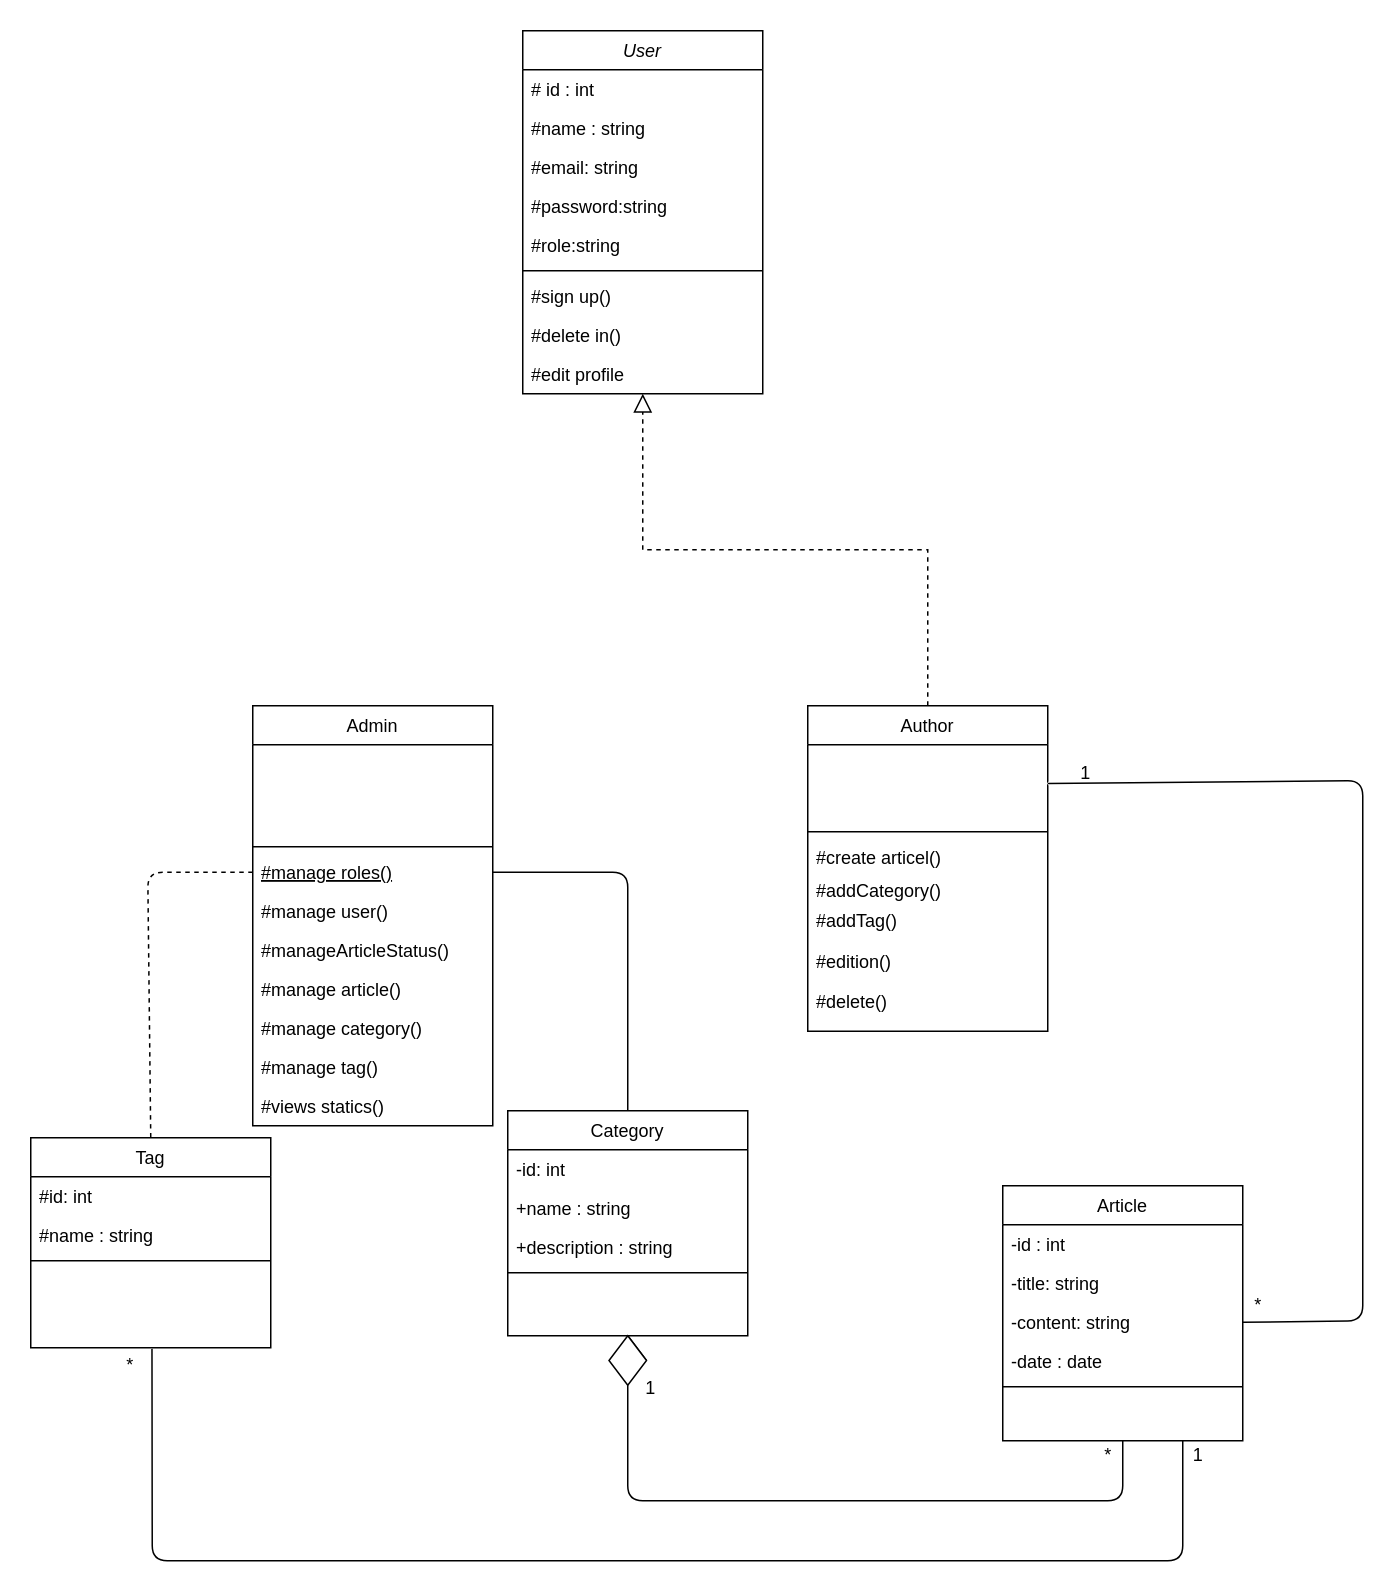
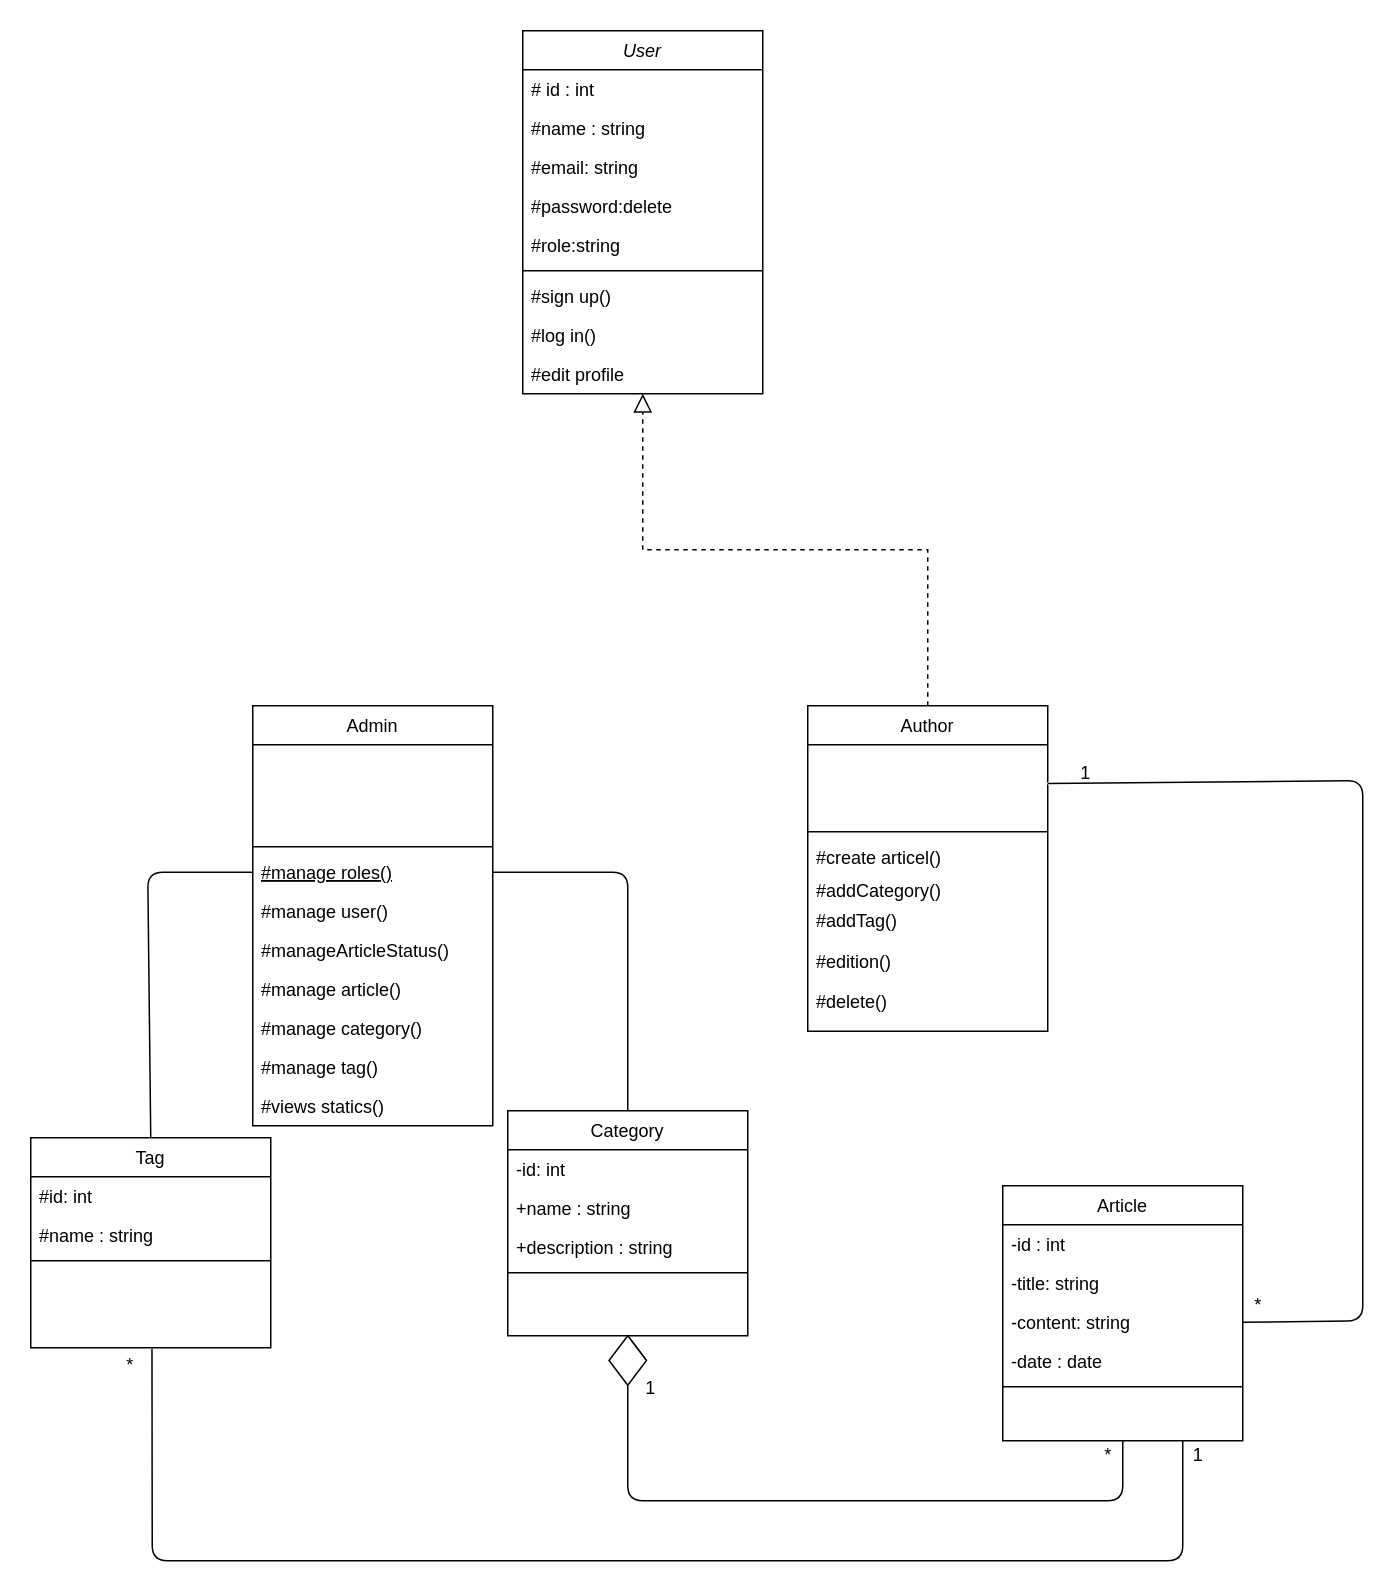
node "#password:string": label "#password:string" -> "#password:delete"
node "#delete in()": label "#delete in()" -> "#log in()"
edge "#manage roles()" -- "Tag": style dashed -> solid
